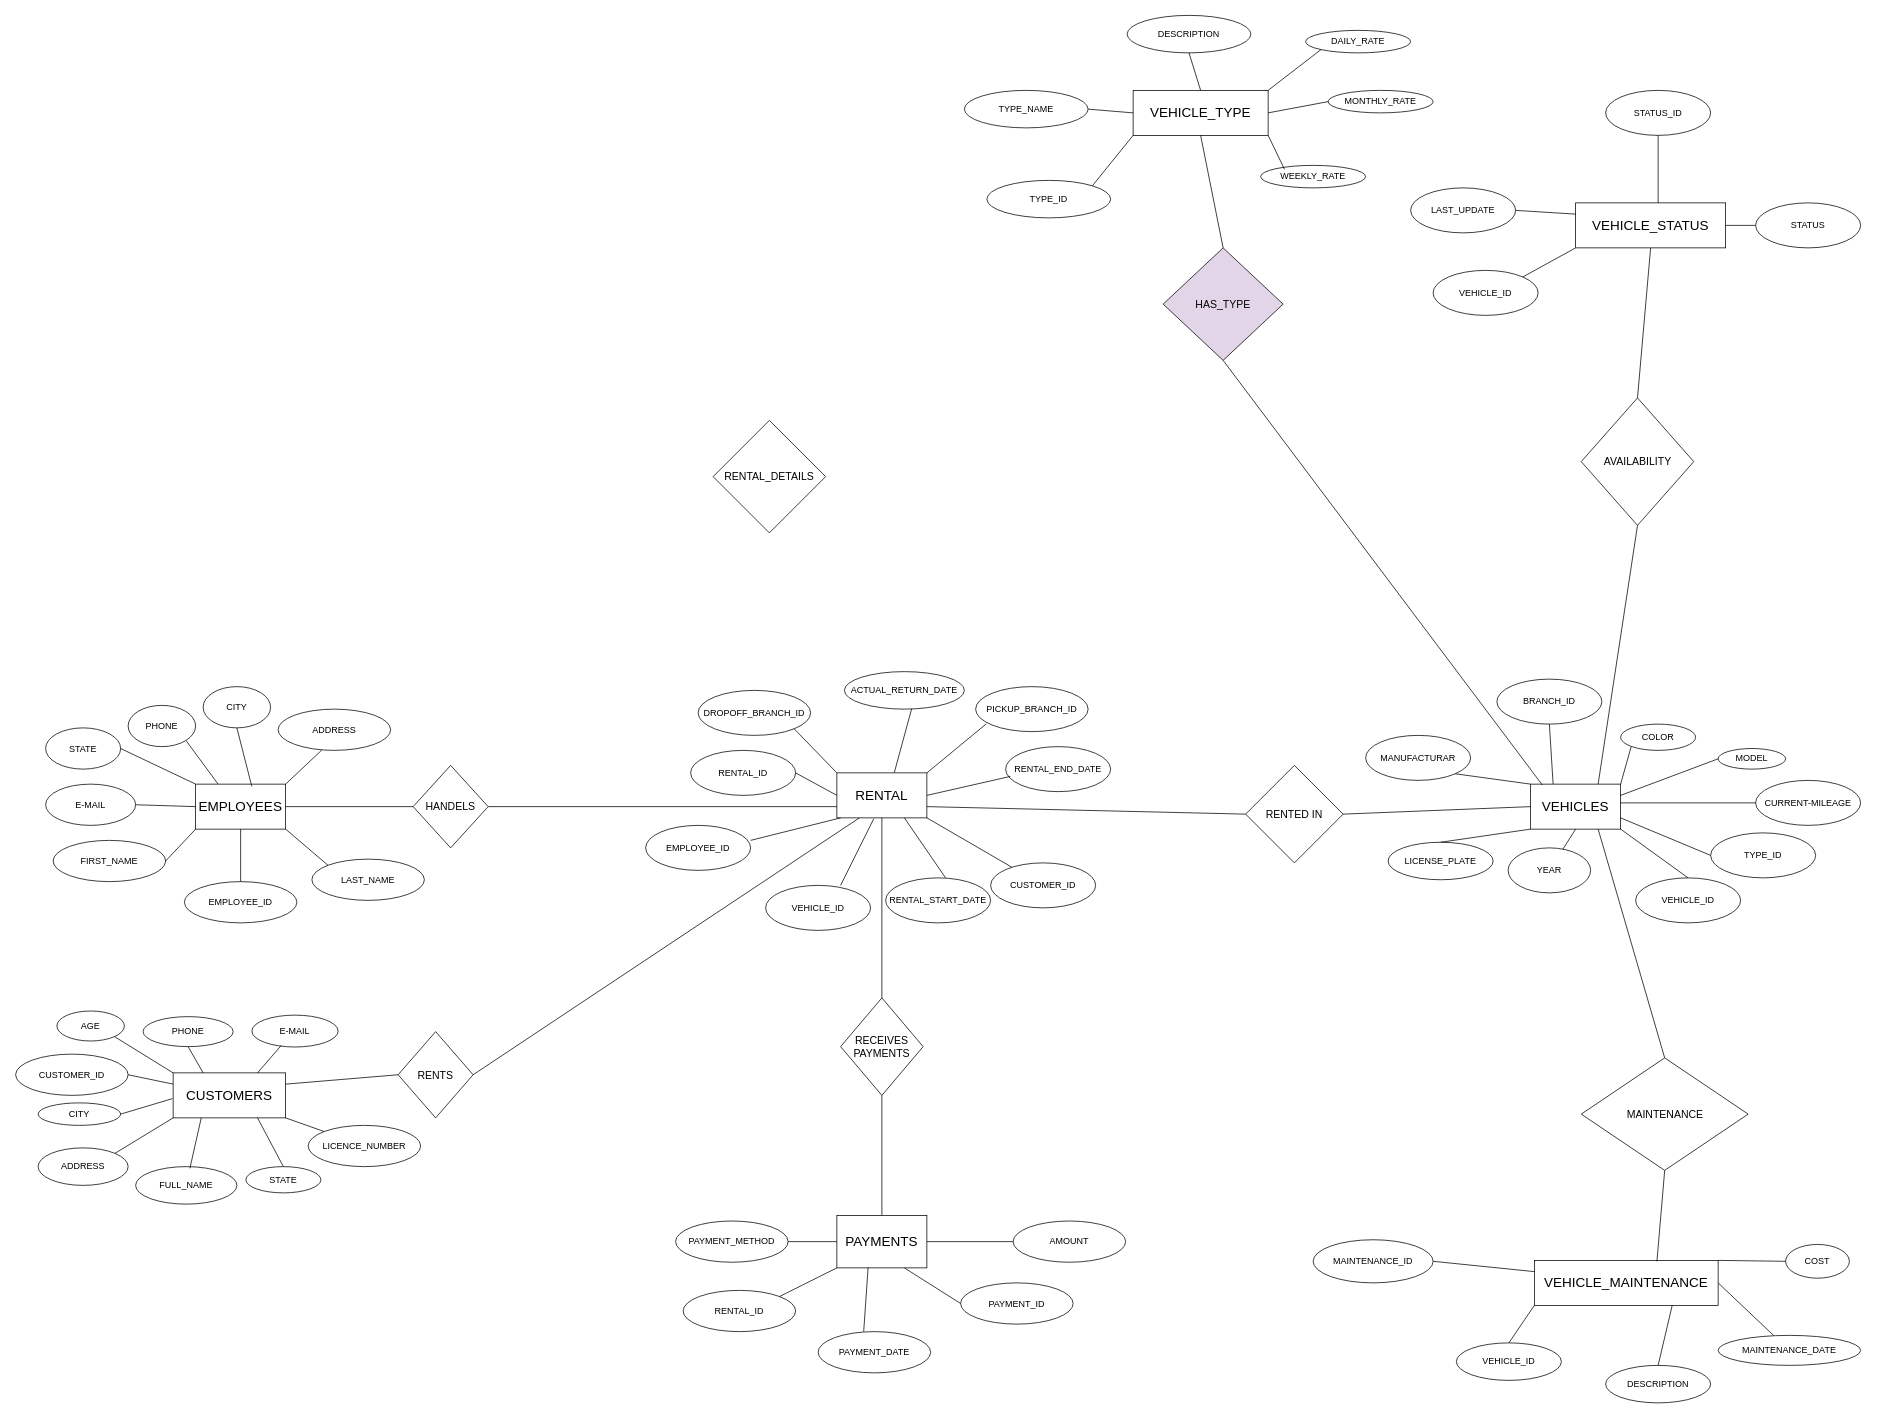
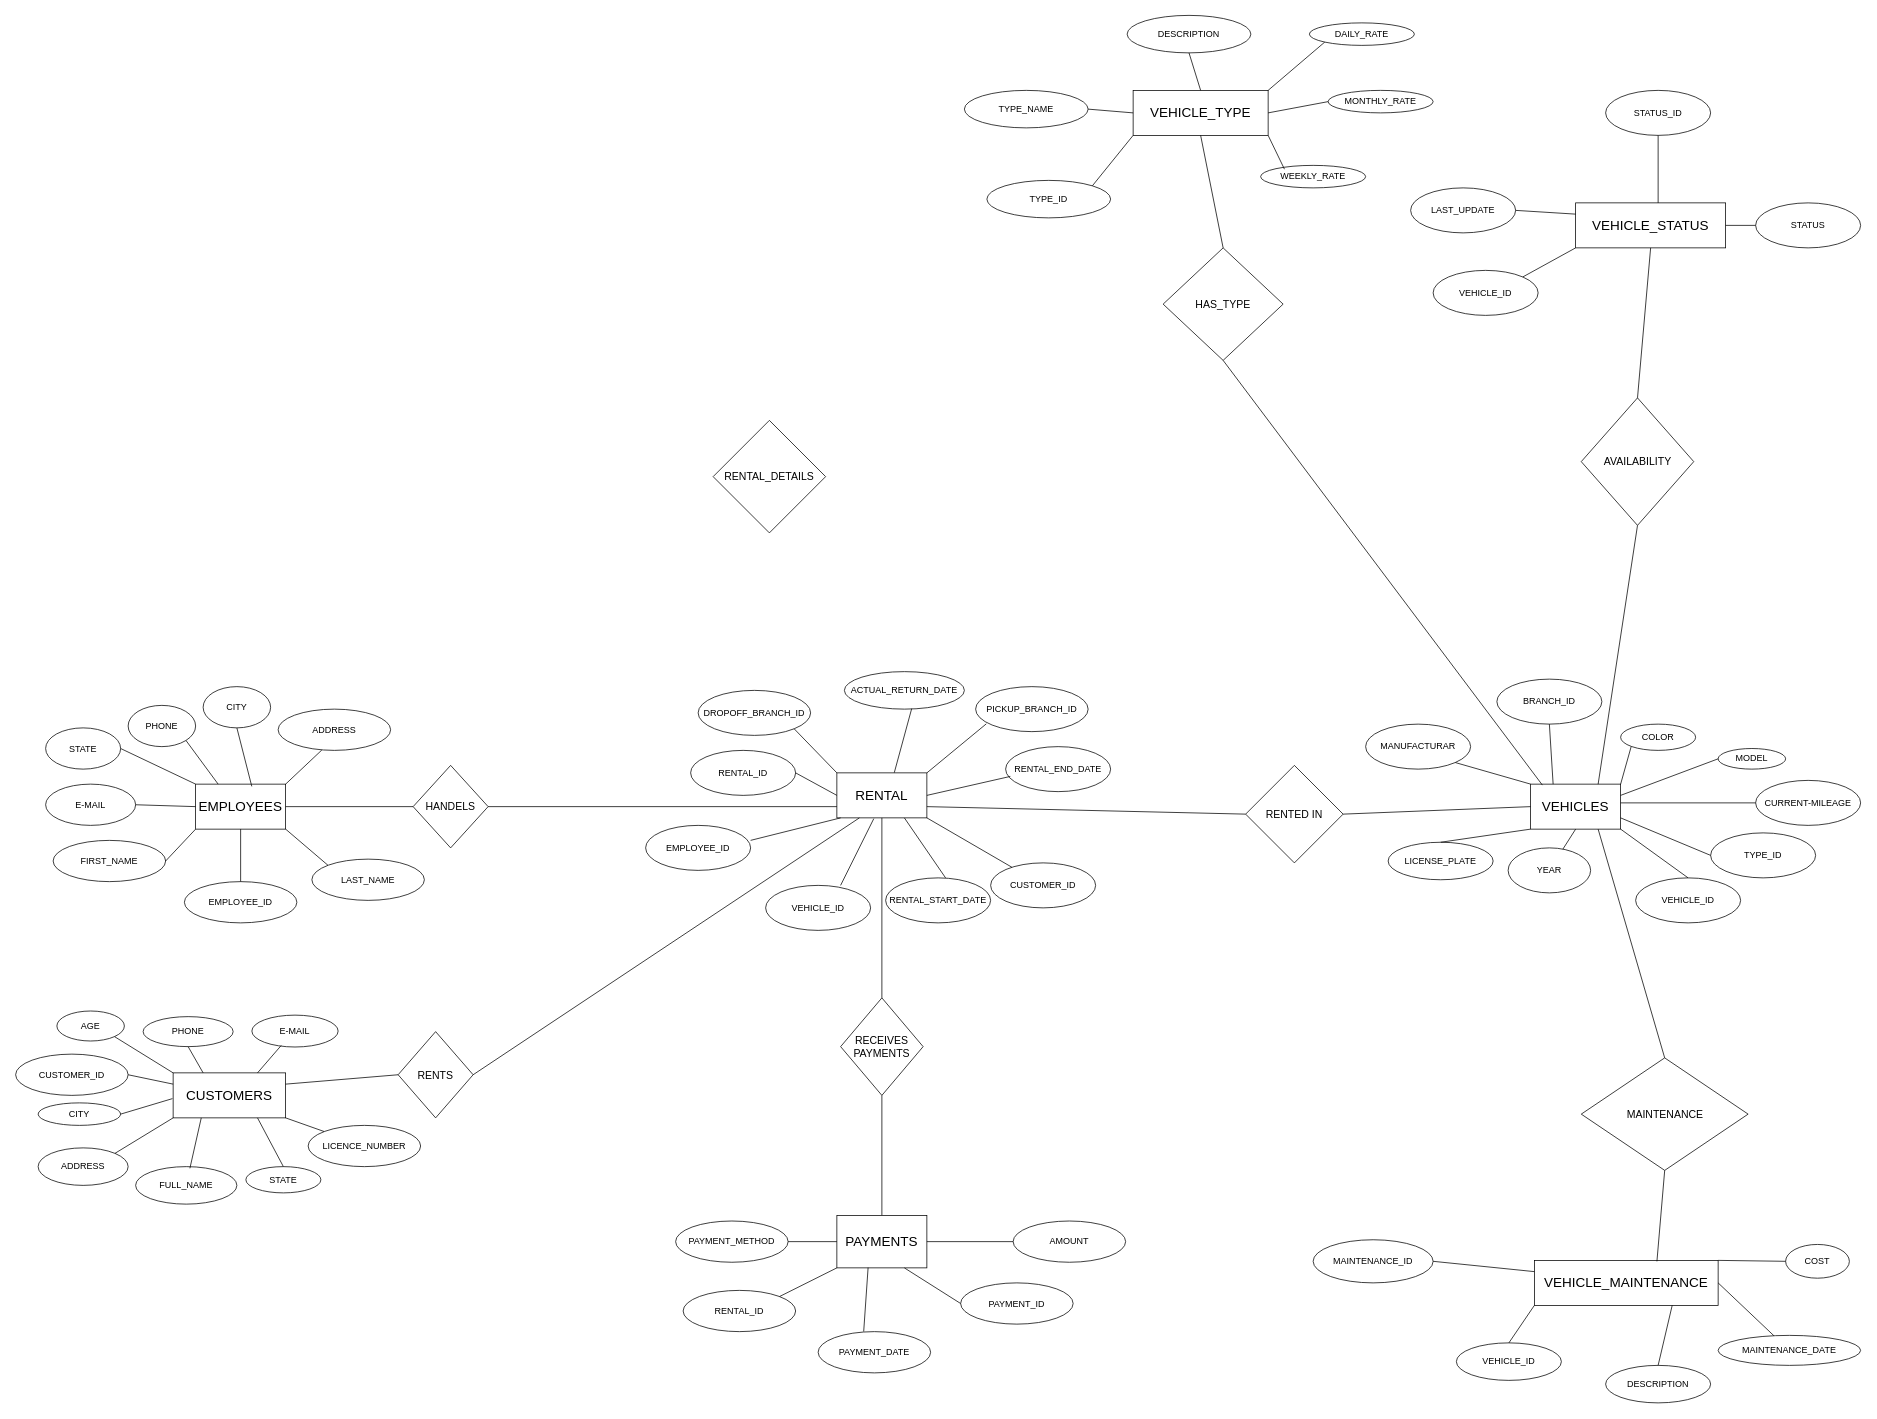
node "DAILY_RATE": moved (1358, 42) -> (1362, 34)
node "HAS_TYPE": fillcolor #e1d5e7 -> #ffffff
node "MANUFACTURAR": moved (1418, 758) -> (1418, 747)
